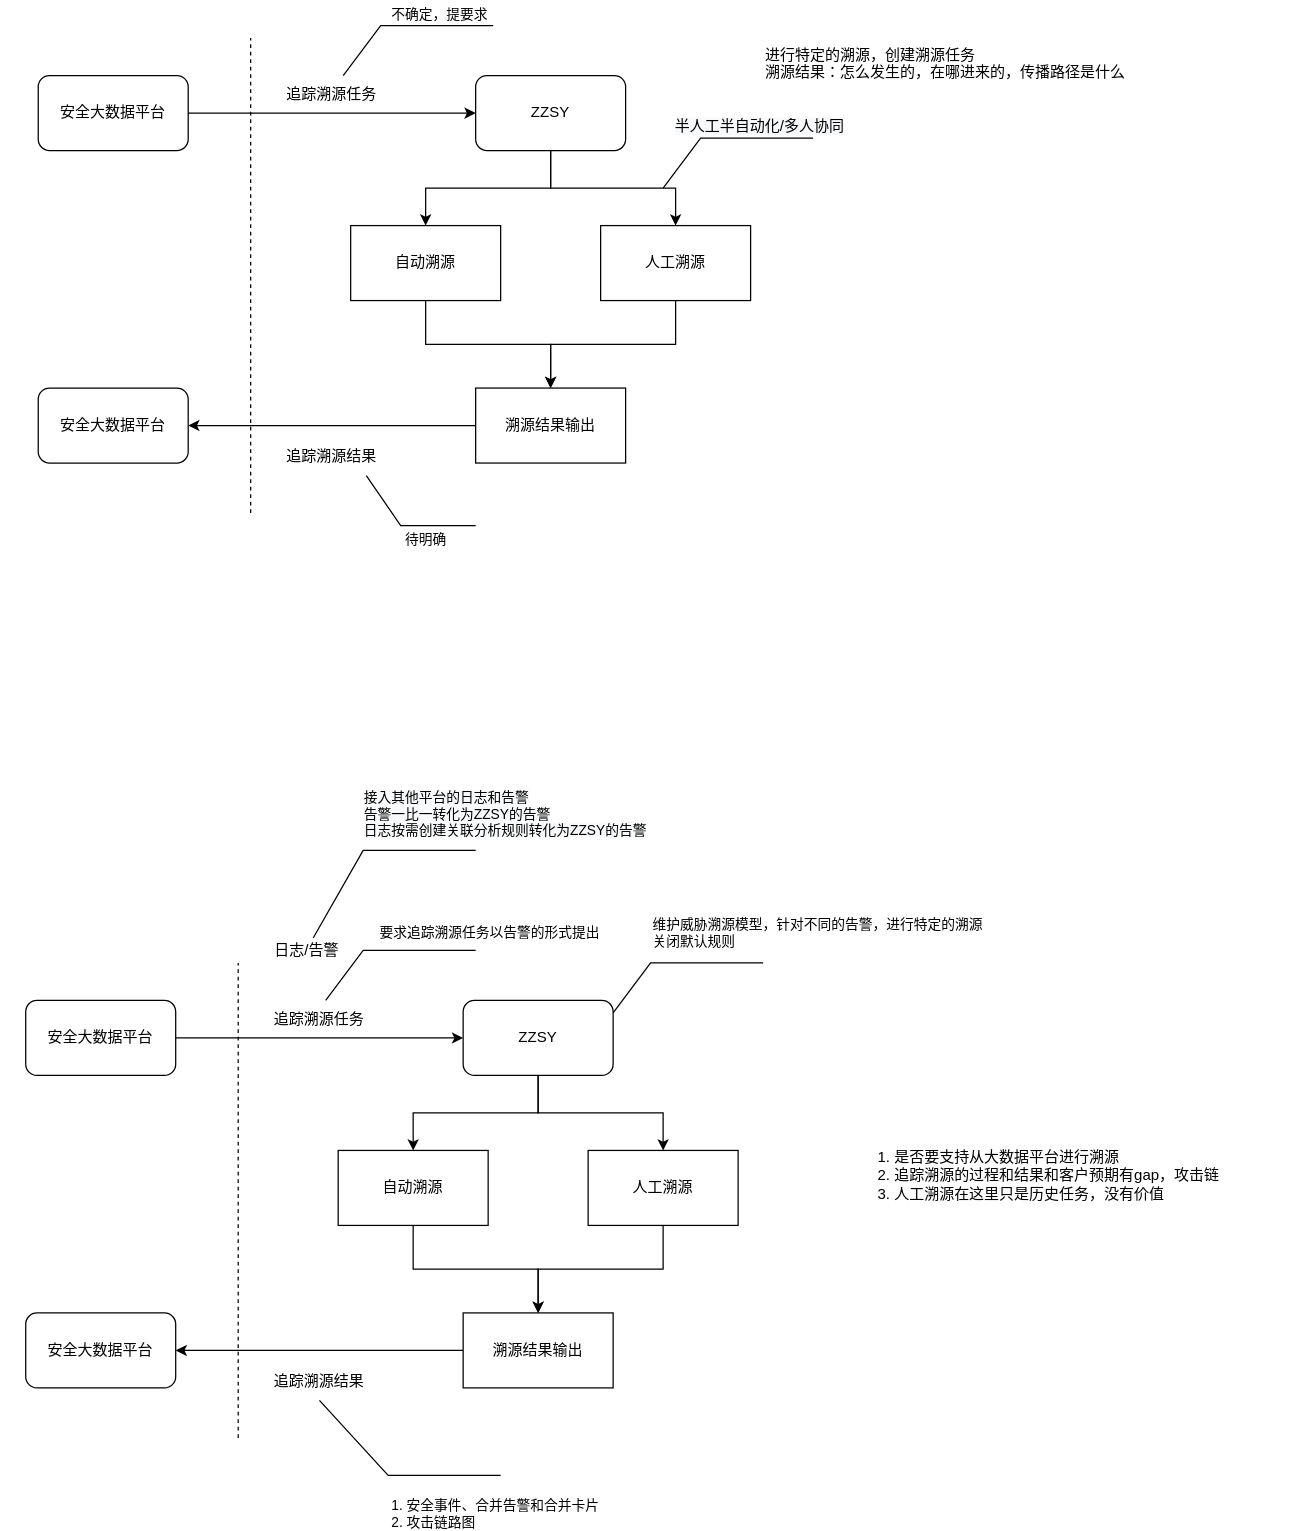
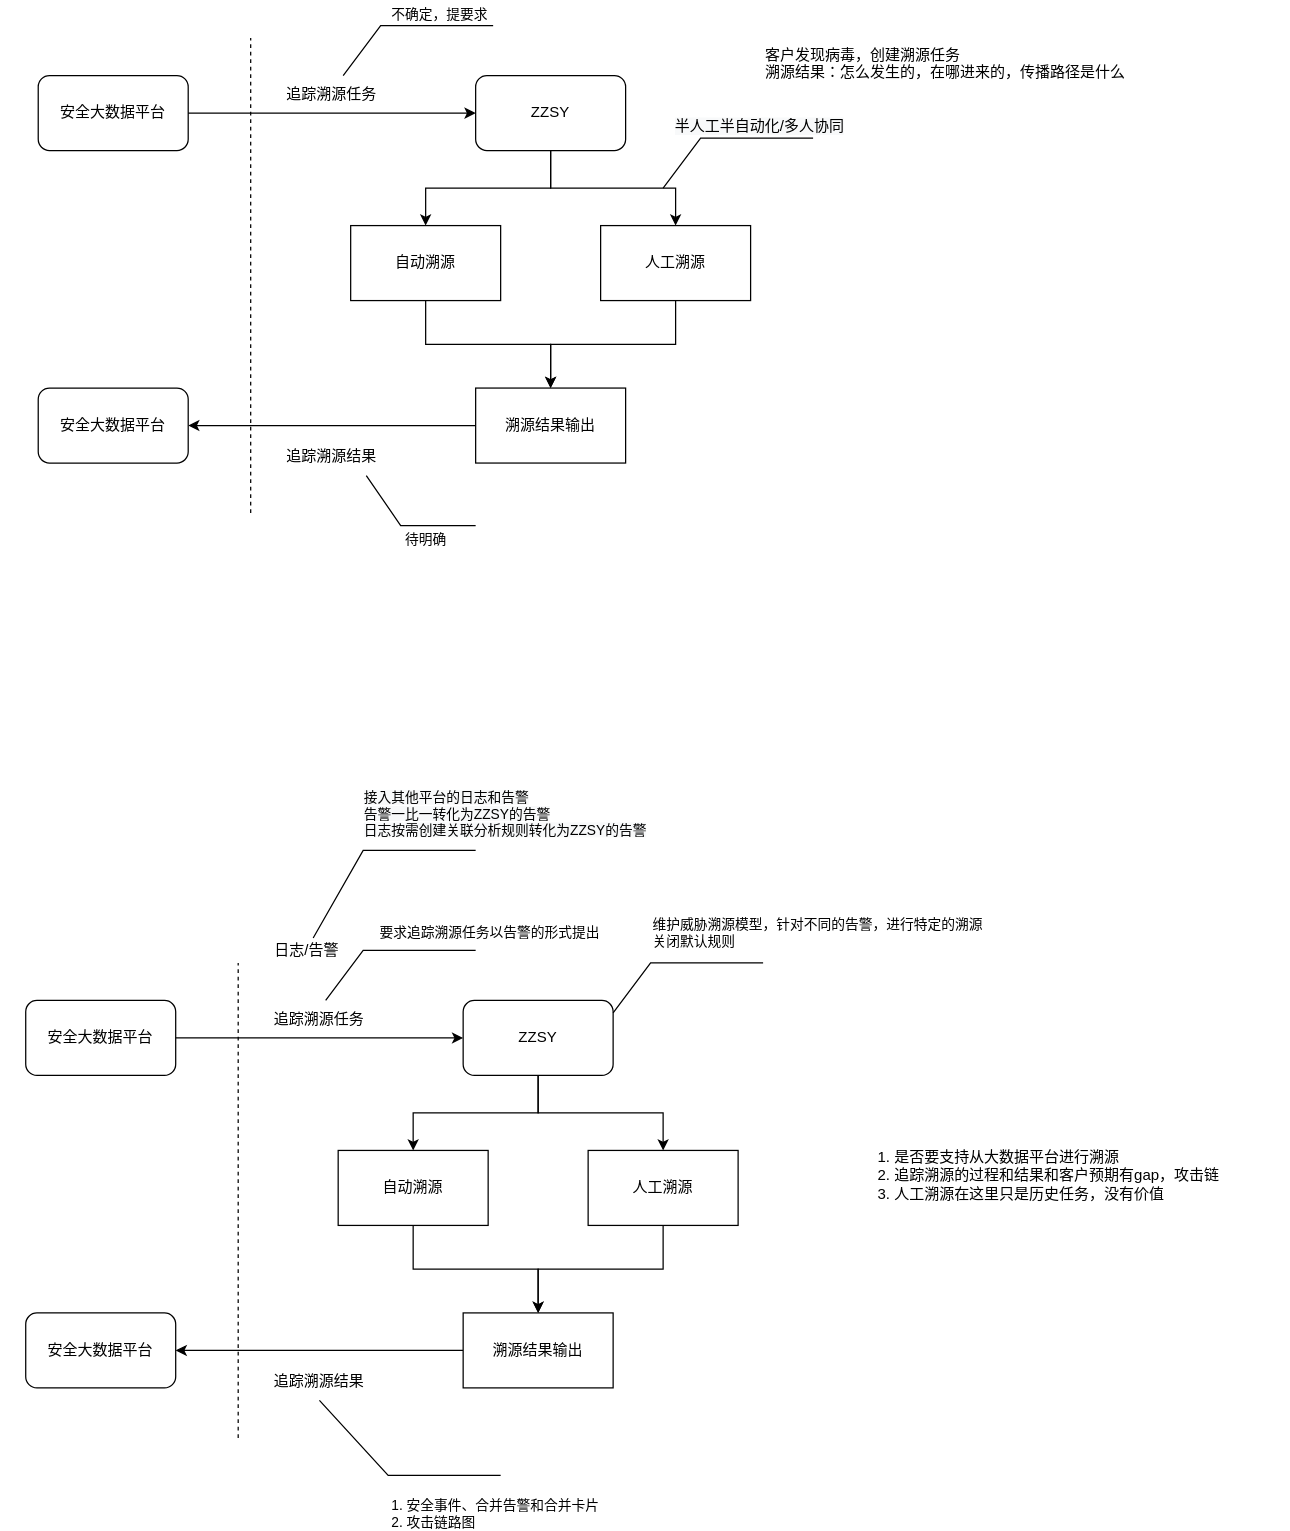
node "进行特定的溯源，创建溯源任务 溯源结果：怎么发生的，在哪进来的，传播路径是什么": label "进行特定的溯源，创建溯源任务 溯源结果：怎么发生的，在哪进来的，传播路径是什么" -> "客户发现病毒，创建溯源任务 溯源结果：怎么发生的，在哪进来的，传播路径是什么"
